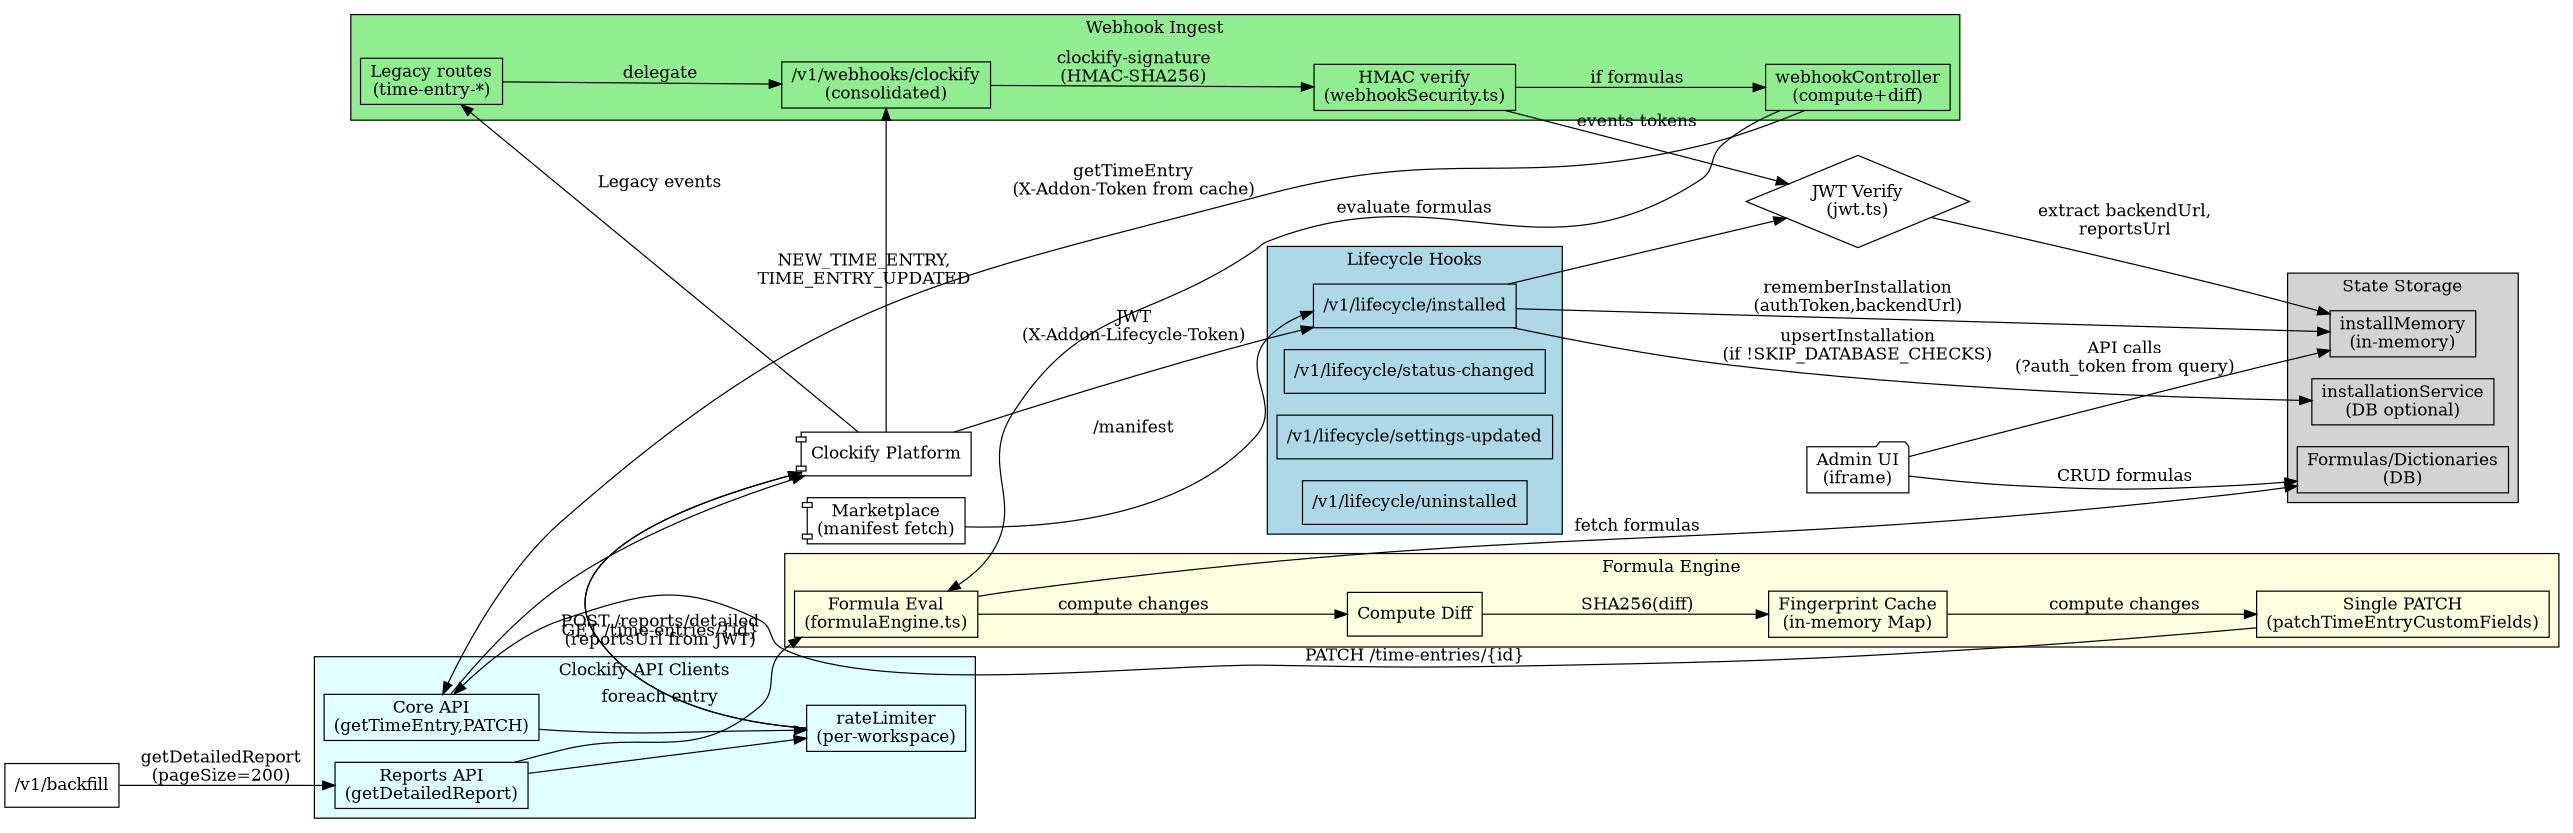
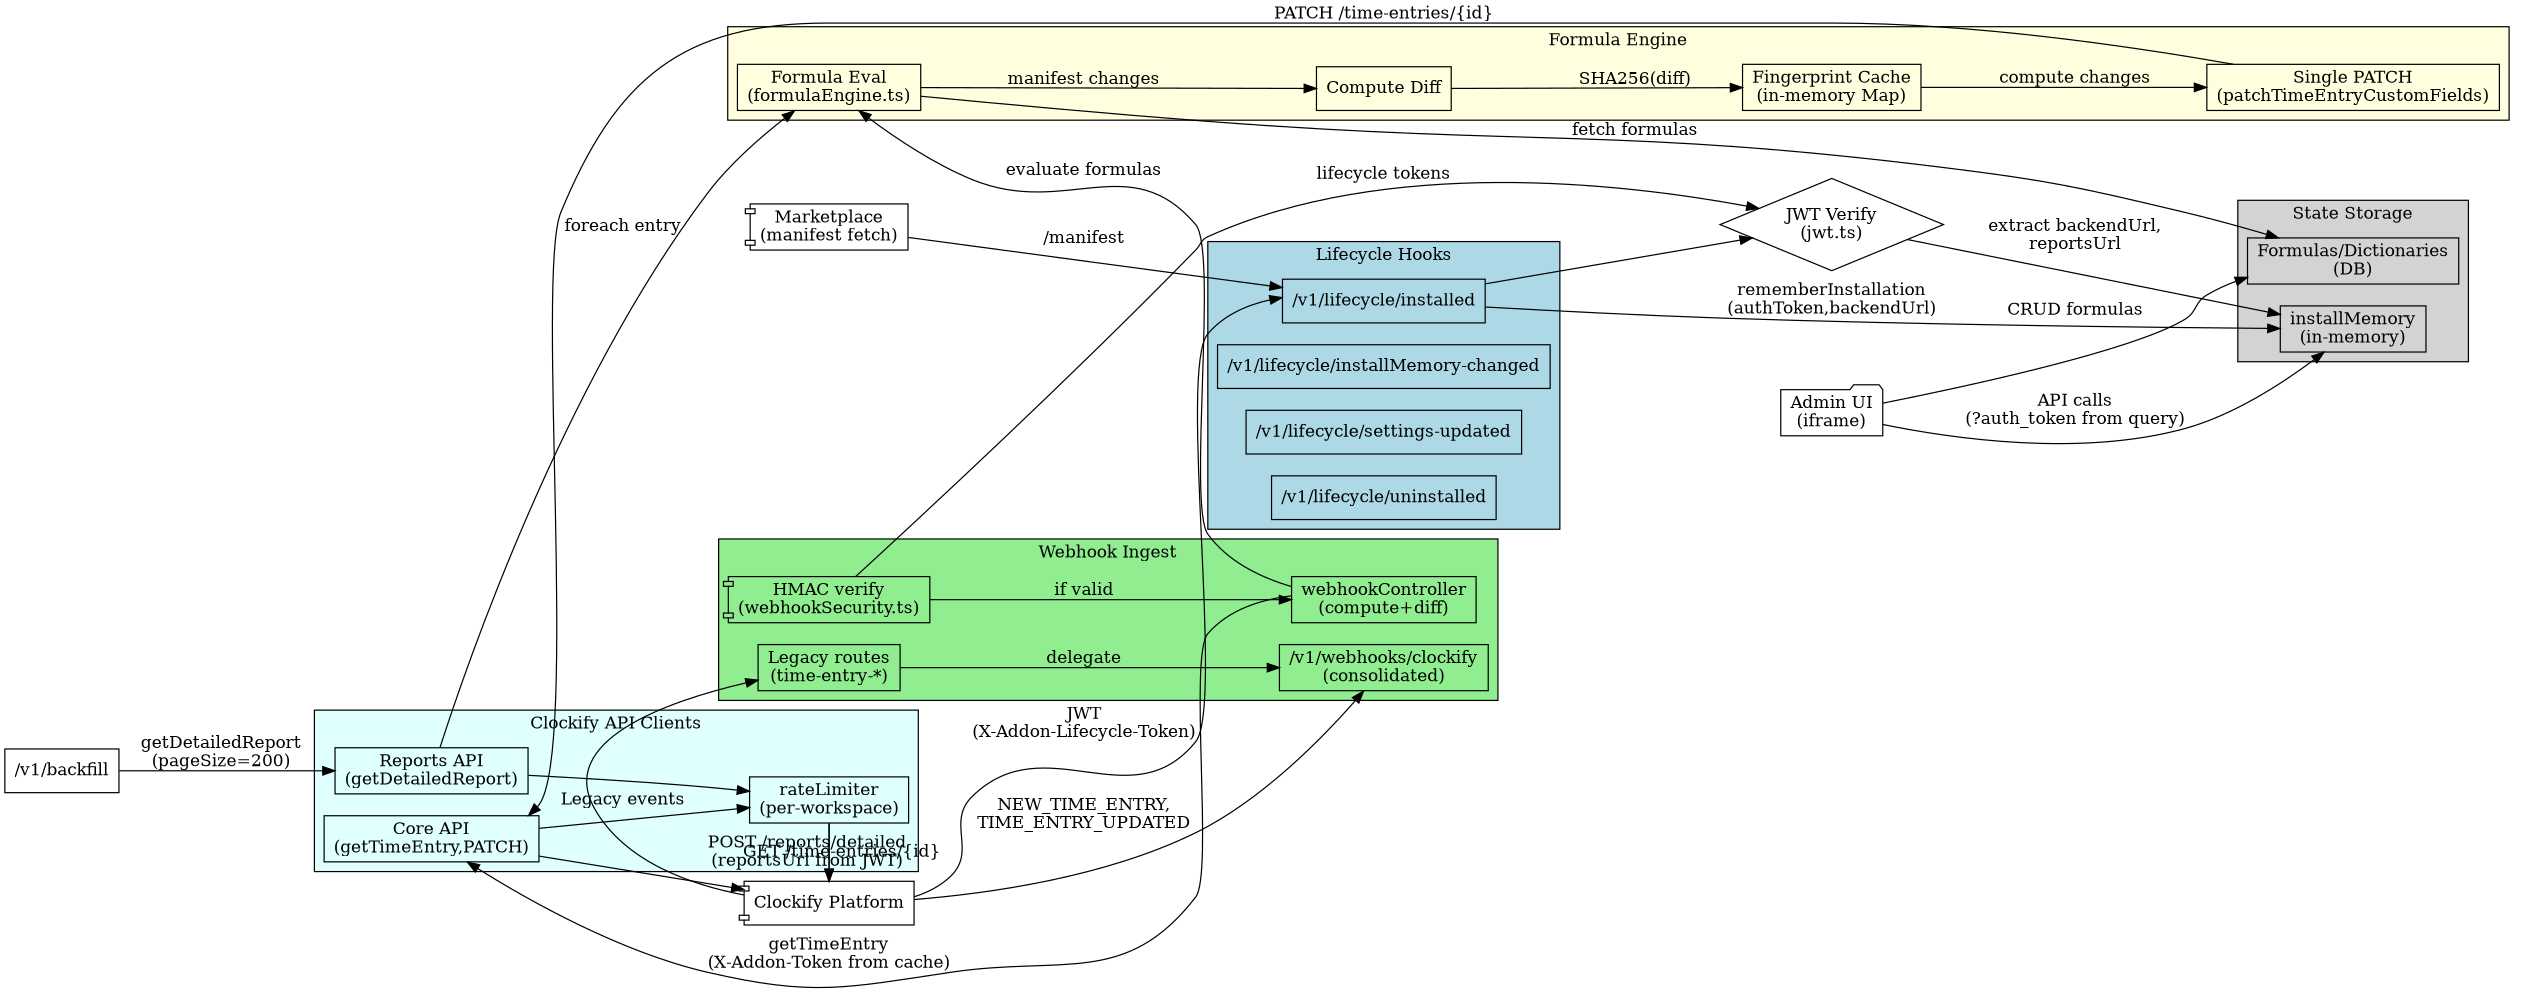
edge "HMAC verify (webhookSecurity.ts)" -> "webhookController (compute+diff)": label "if formulas" -> "if valid"
edge "/v1/webhooks/clockify (consolidated)" -> "HMAC verify (webhookSecurity.ts)": removed, label "clockify-signature (HMAC-SHA256)"
node "HMAC verify (webhookSecurity.ts)": shape box -> component
edge "HMAC verify (webhookSecurity.ts)" -> "JWT Verify (jwt.ts)": label "events tokens" -> "lifecycle tokens"
node "/v1/lifecycle/status-changed": label "/v1/lifecycle/status-changed" -> "/v1/lifecycle/installMemory-changed"
node "installationService (DB optional)": removed
edge "Formula Eval (formulaEngine.ts)" -> "Compute Diff": label "compute changes" -> "manifest changes"
